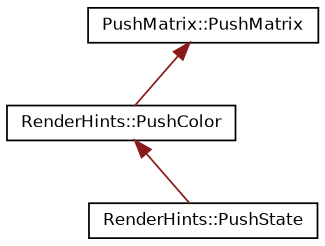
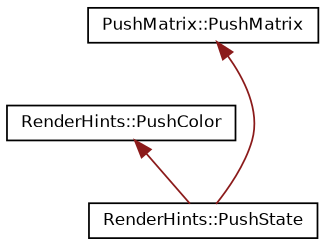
edge "RenderHints::PushColor" -> "PushMatrix::PushMatrix": now "RenderHints::PushState" -> "PushMatrix::PushMatrix"
